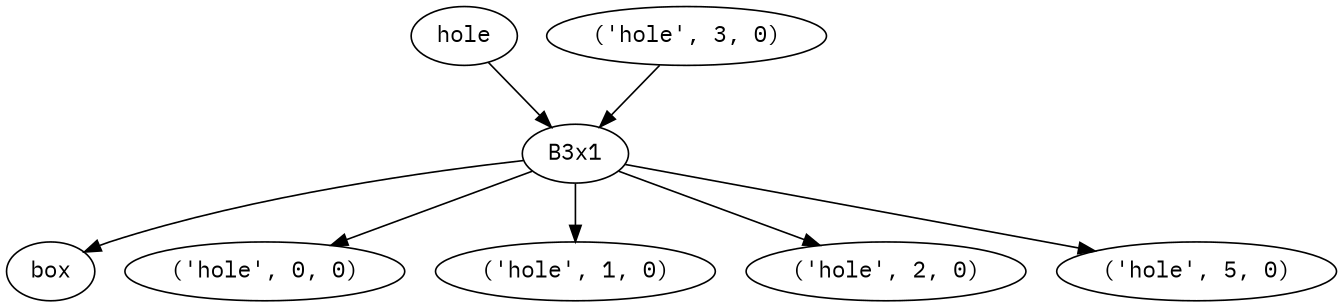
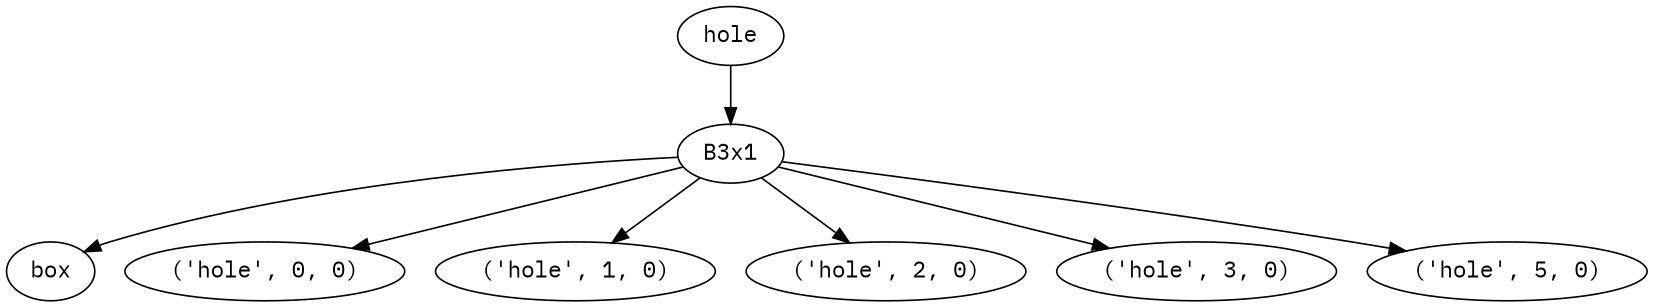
edge "('hole', 3, 0)" -> "B3x1": reversed
